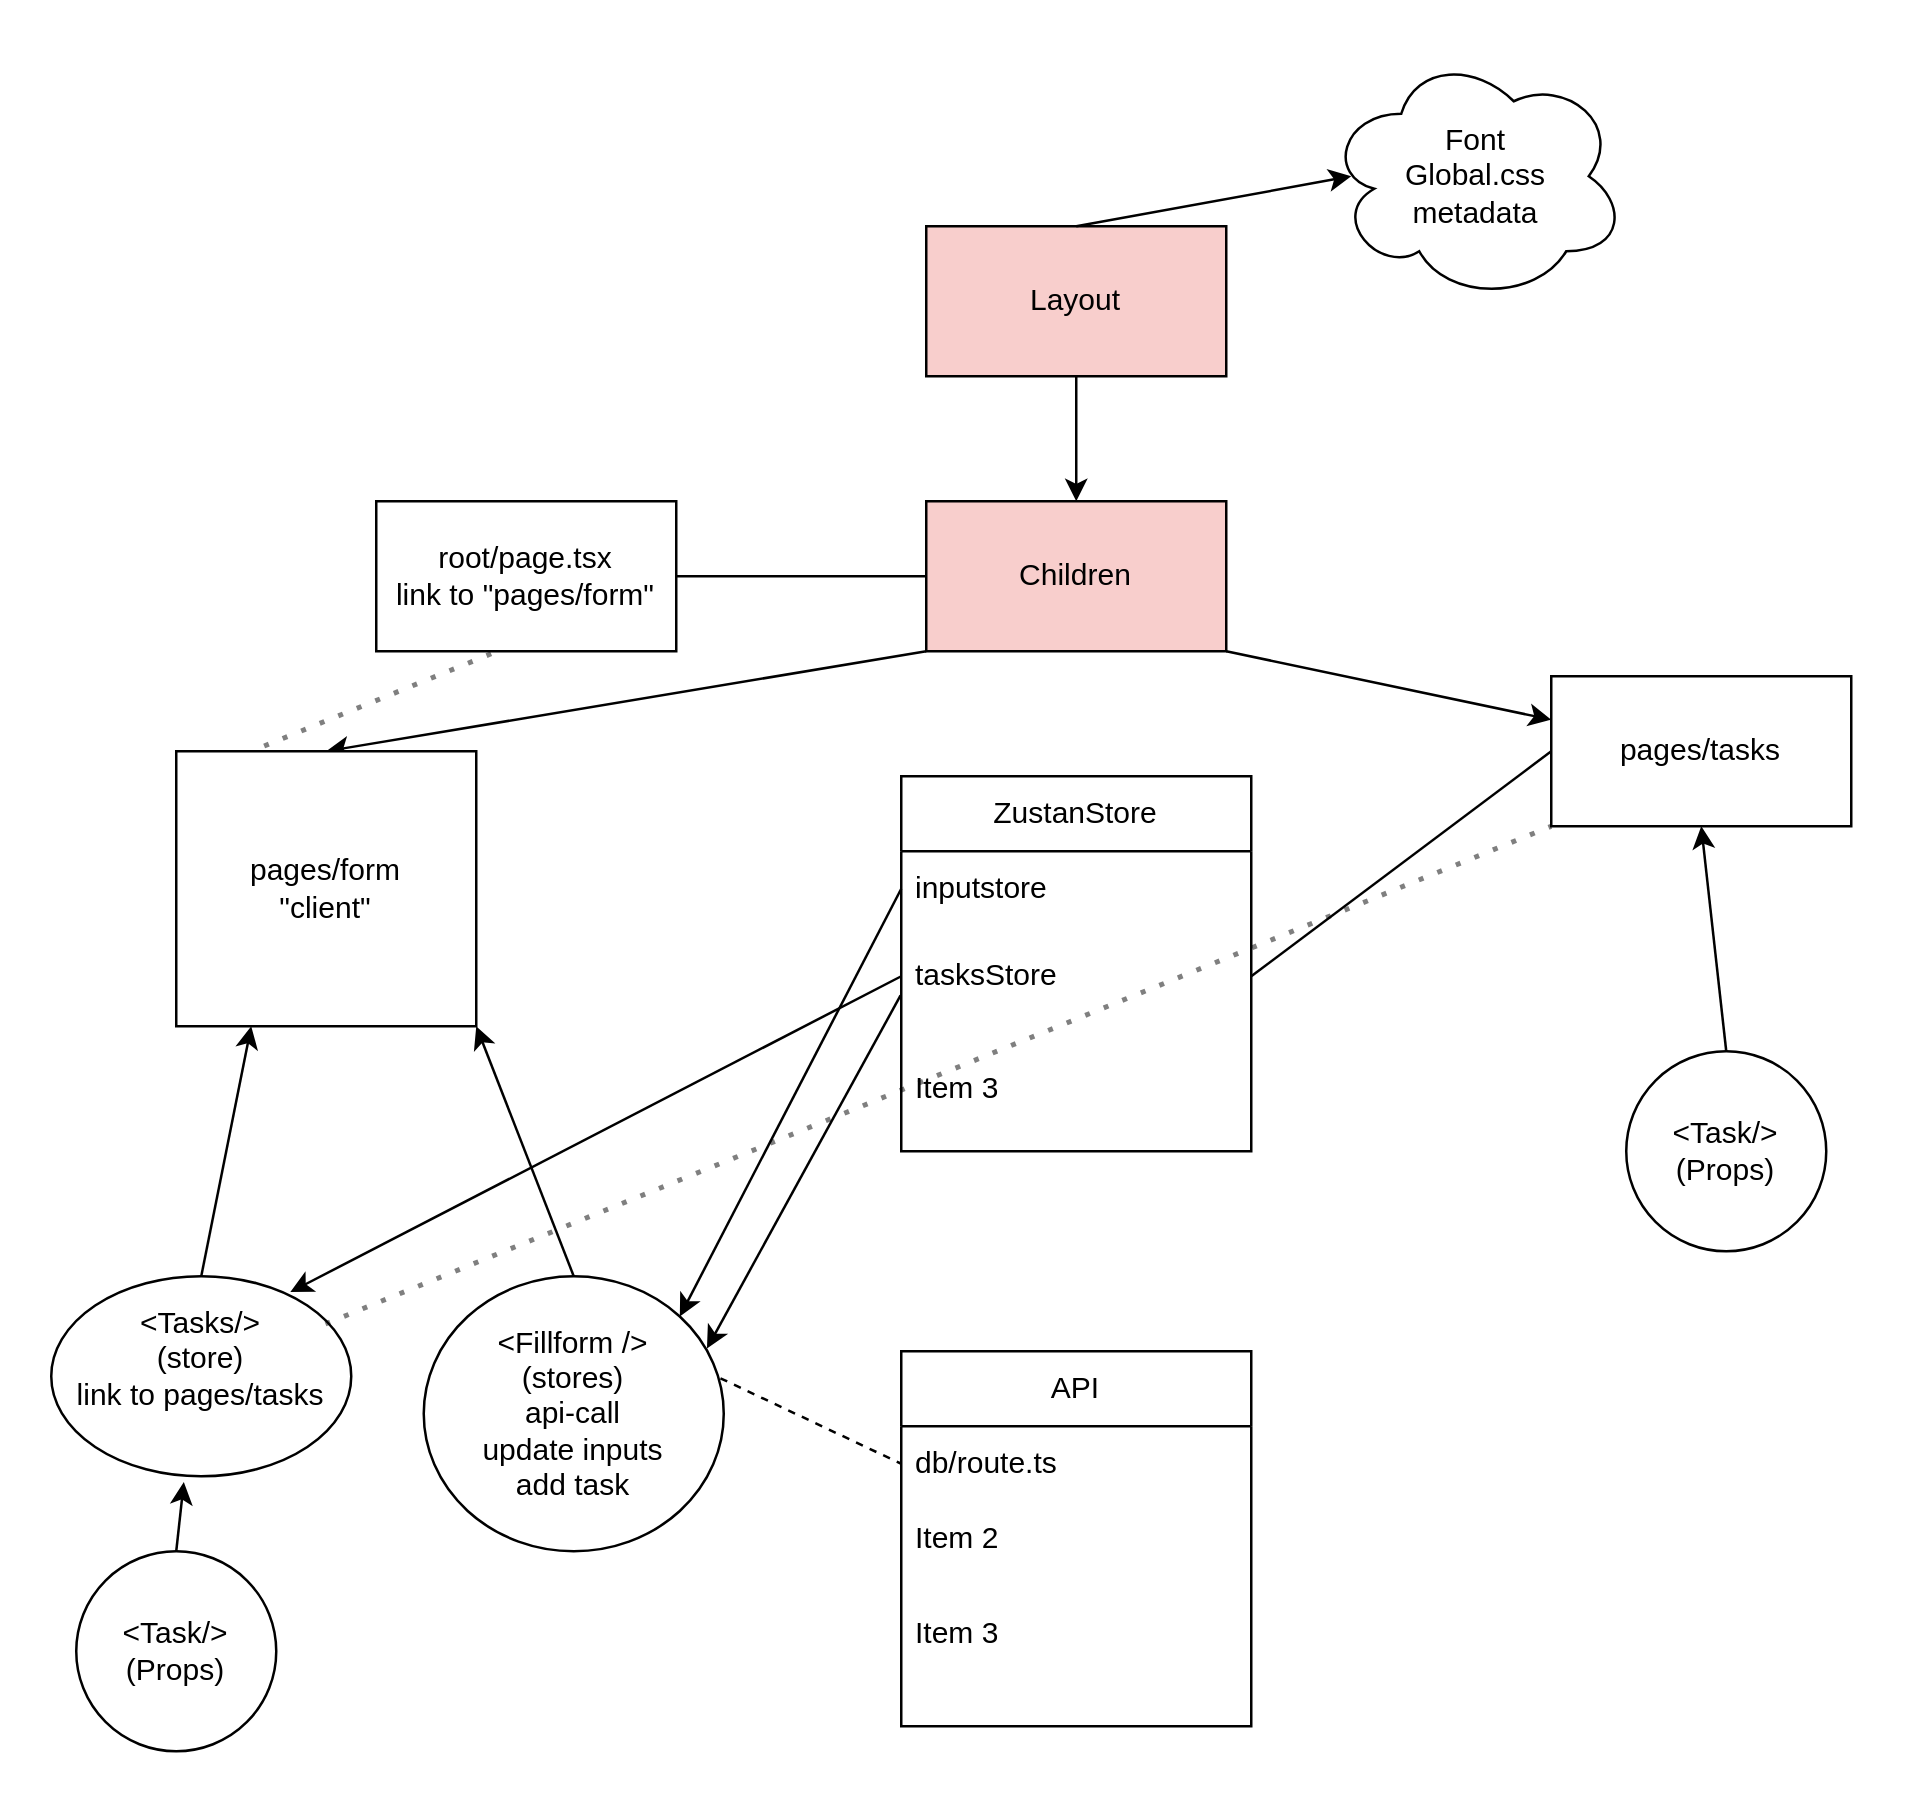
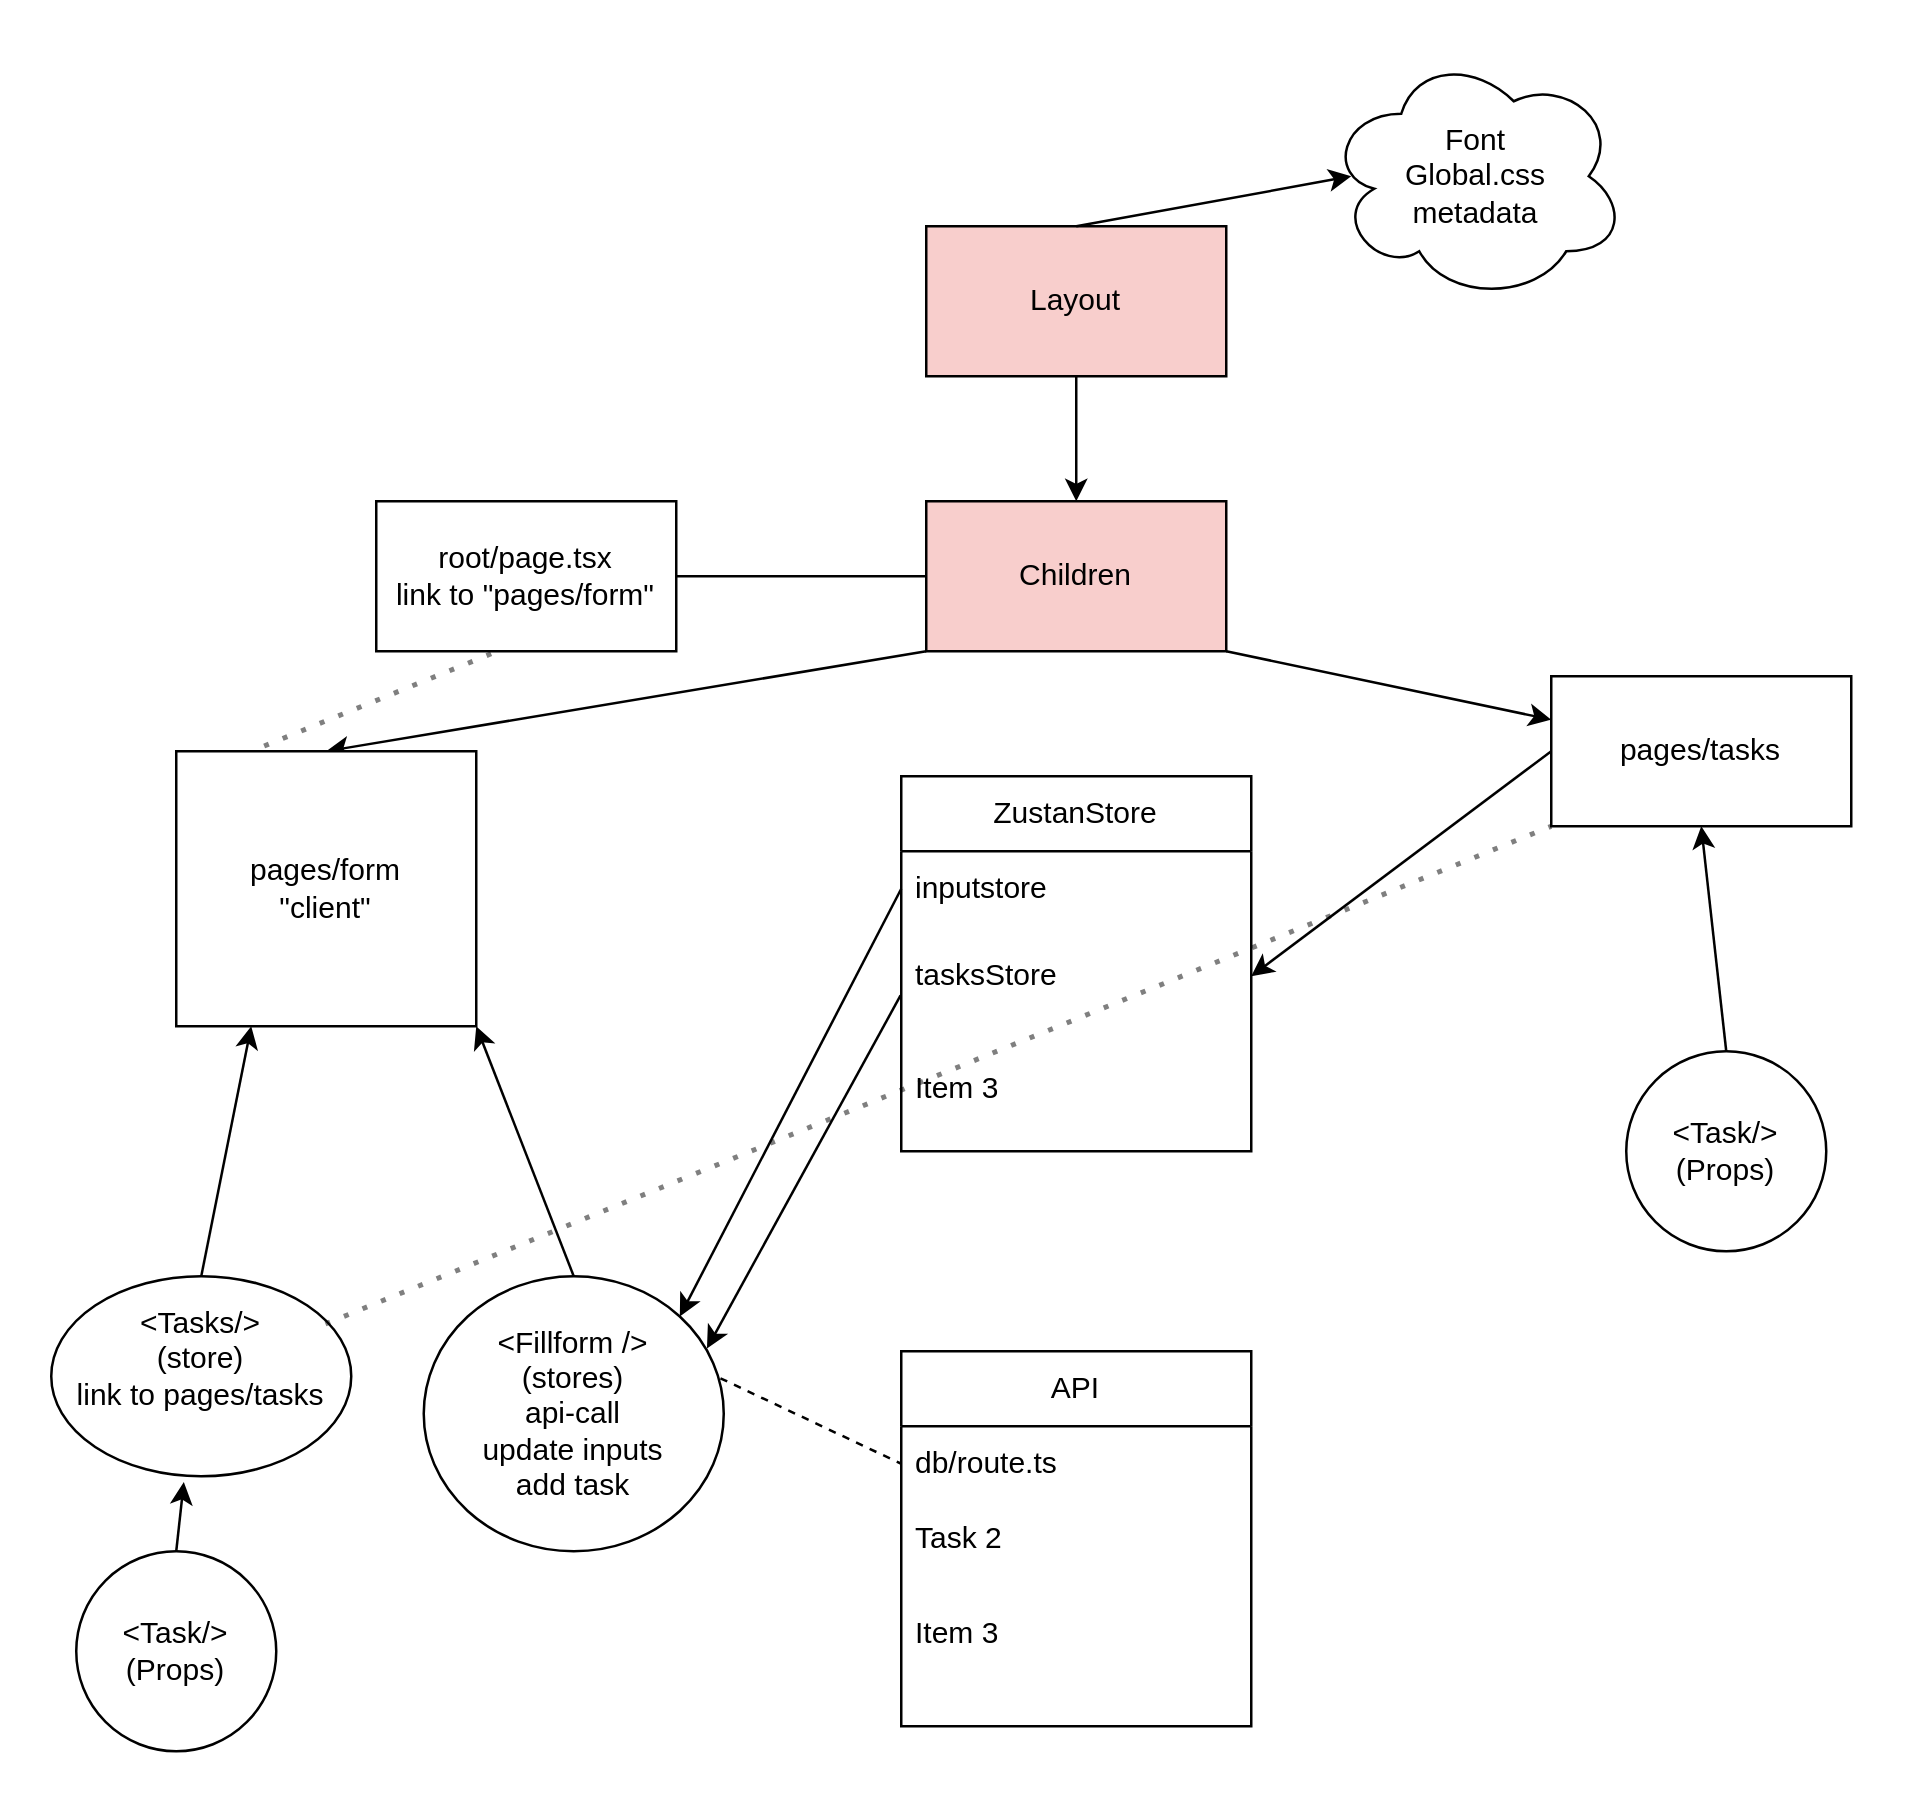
edge "pages/tasks" -- "tasksStore": arrowhead none -> classic
edge "tasksStore" -> "<Tasks/> (store) link to pages/tasks": removed
node "Item 2": label "Item 2" -> "Task 2"
